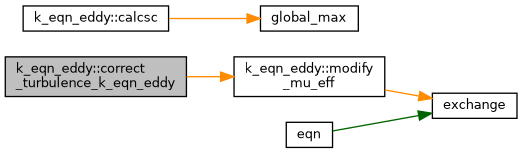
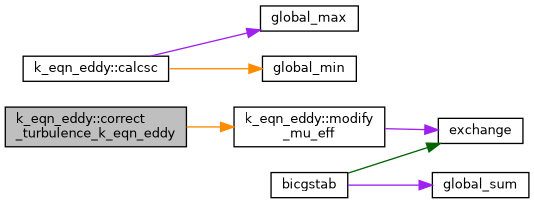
edge "k_eqn_eddy::calcsc" -> "global_max": color darkorange -> purple
node "global_min": added
edge "k_eqn_eddy::modify _mu_eff" -> "exchange": color darkorange -> purple
node "eqn": label "eqn" -> "bicgstab"
node "global_sum": added
